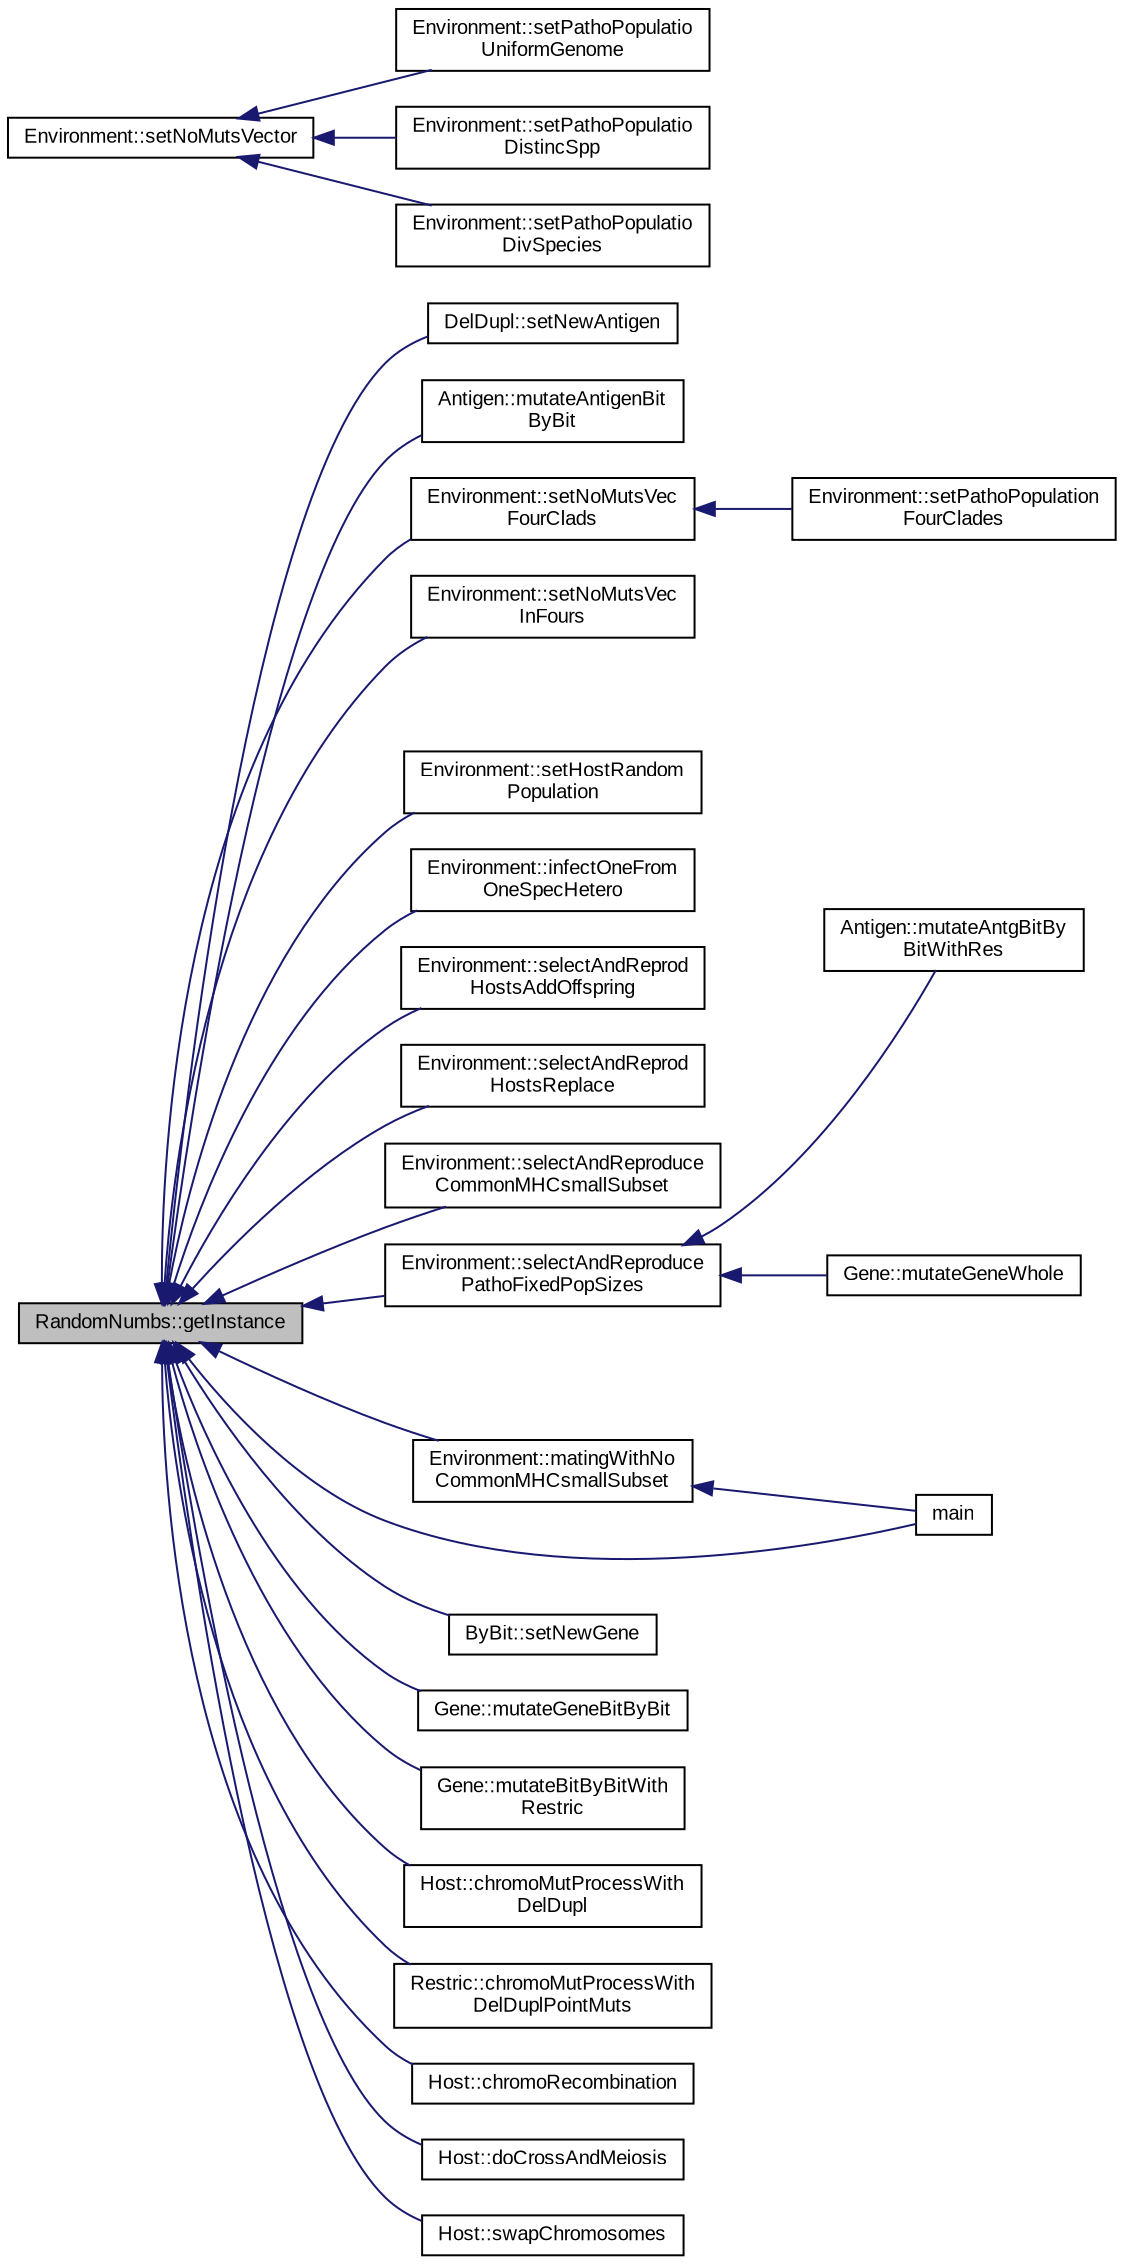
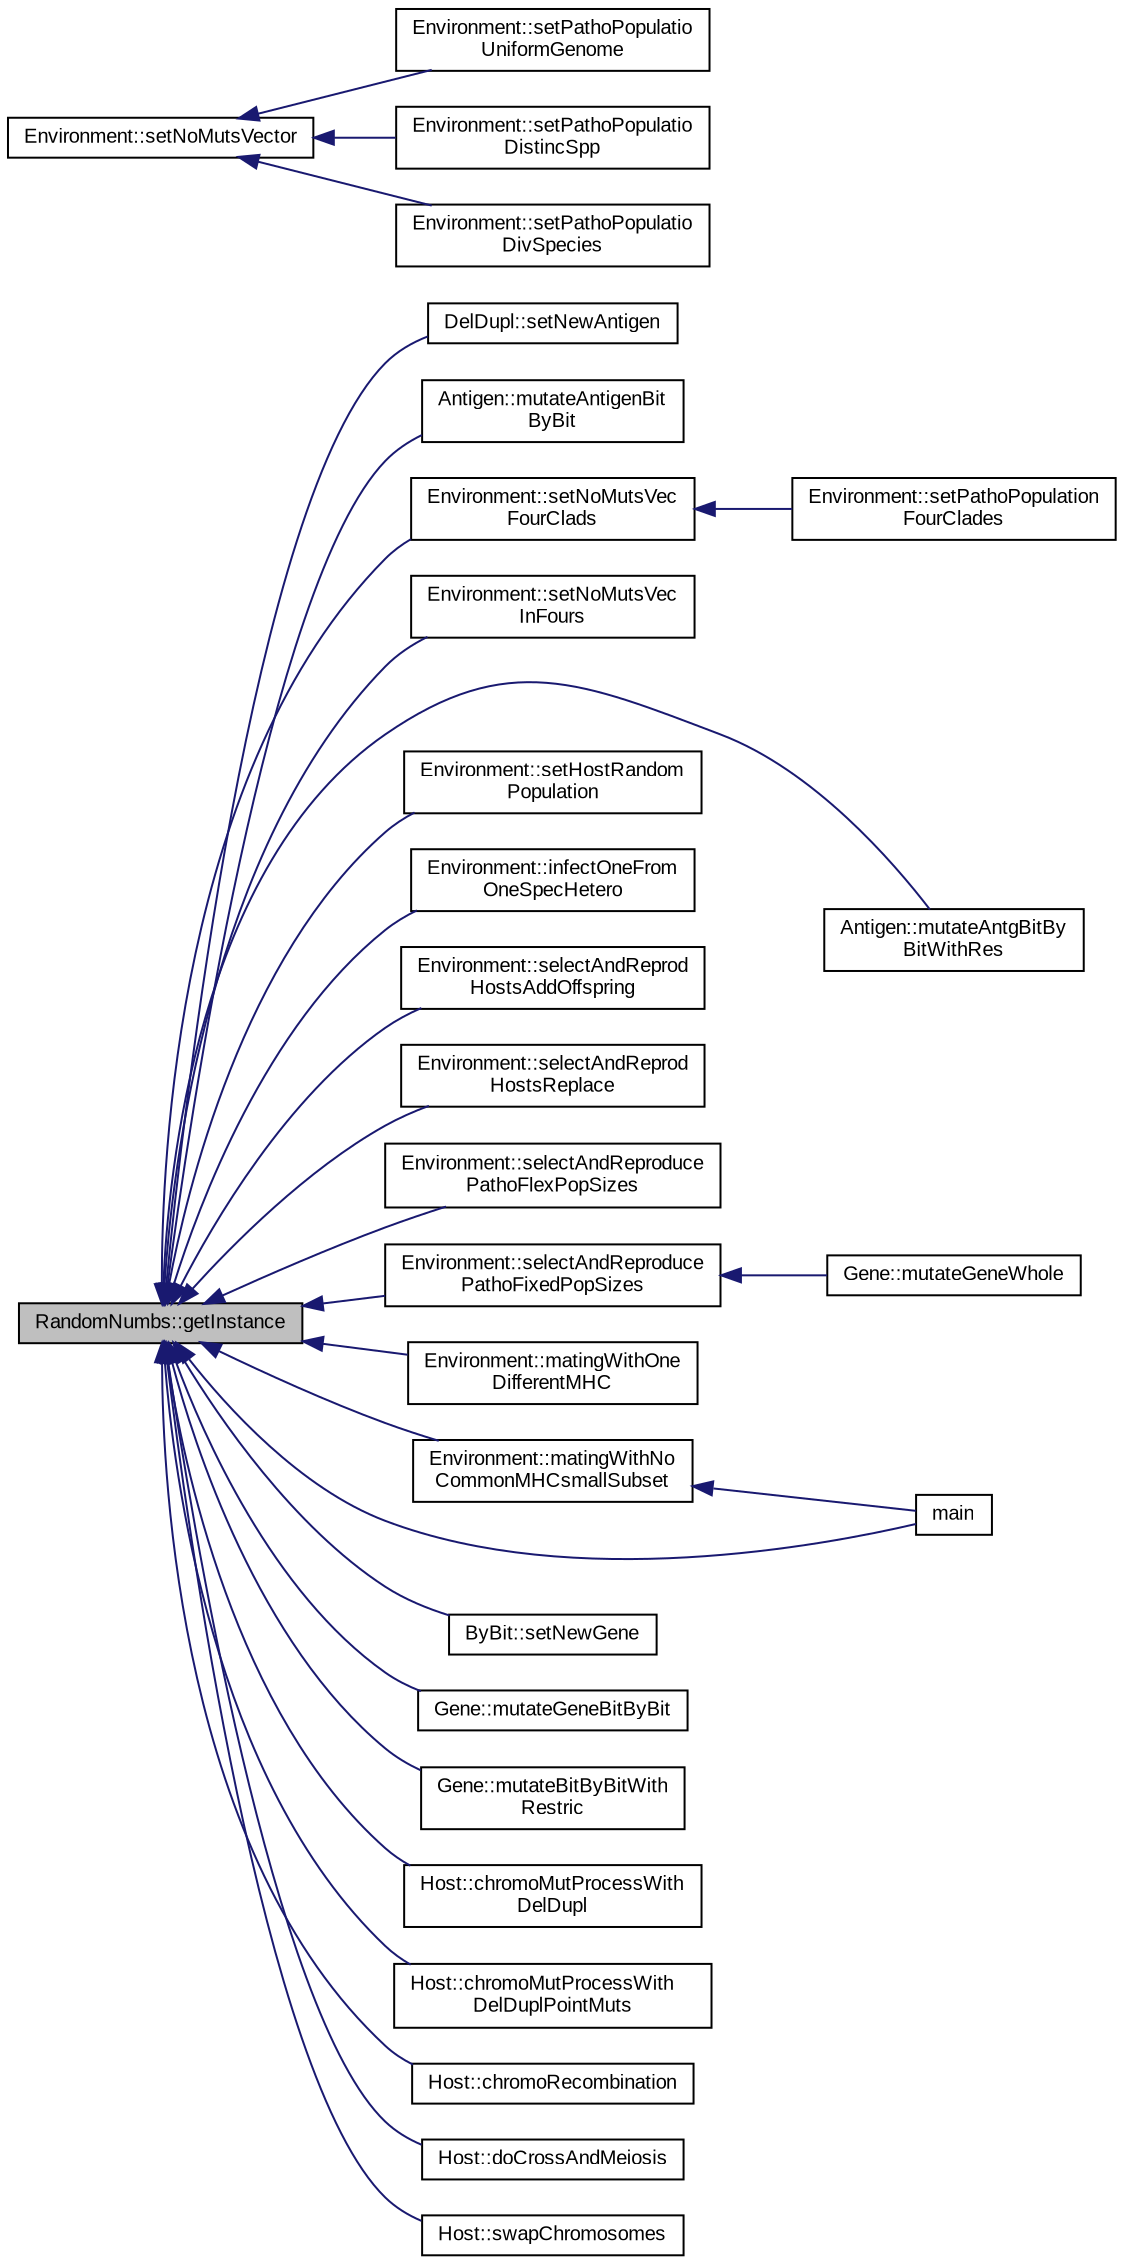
edge "Antigen::mutateAntgBitBy BitWithRes" -> "Environment::selectAndReproduce PathoFixedPopSizes": now "Antigen::mutateAntgBitBy BitWithRes" -> "RandomNumbs::getInstance"
node "Environment::selectAndReproduce CommonMHCsmallSubset": label "Environment::selectAndReproduce CommonMHCsmallSubset" -> "Environment::selectAndReproduce PathoFlexPopSizes"
node "Environment::matingWithOne DifferentMHC": added
node "Restric::chromoMutProcessWith DelDuplPointMuts": label "Restric::chromoMutProcessWith DelDuplPointMuts" -> "Host::chromoMutProcessWith DelDuplPointMuts"
